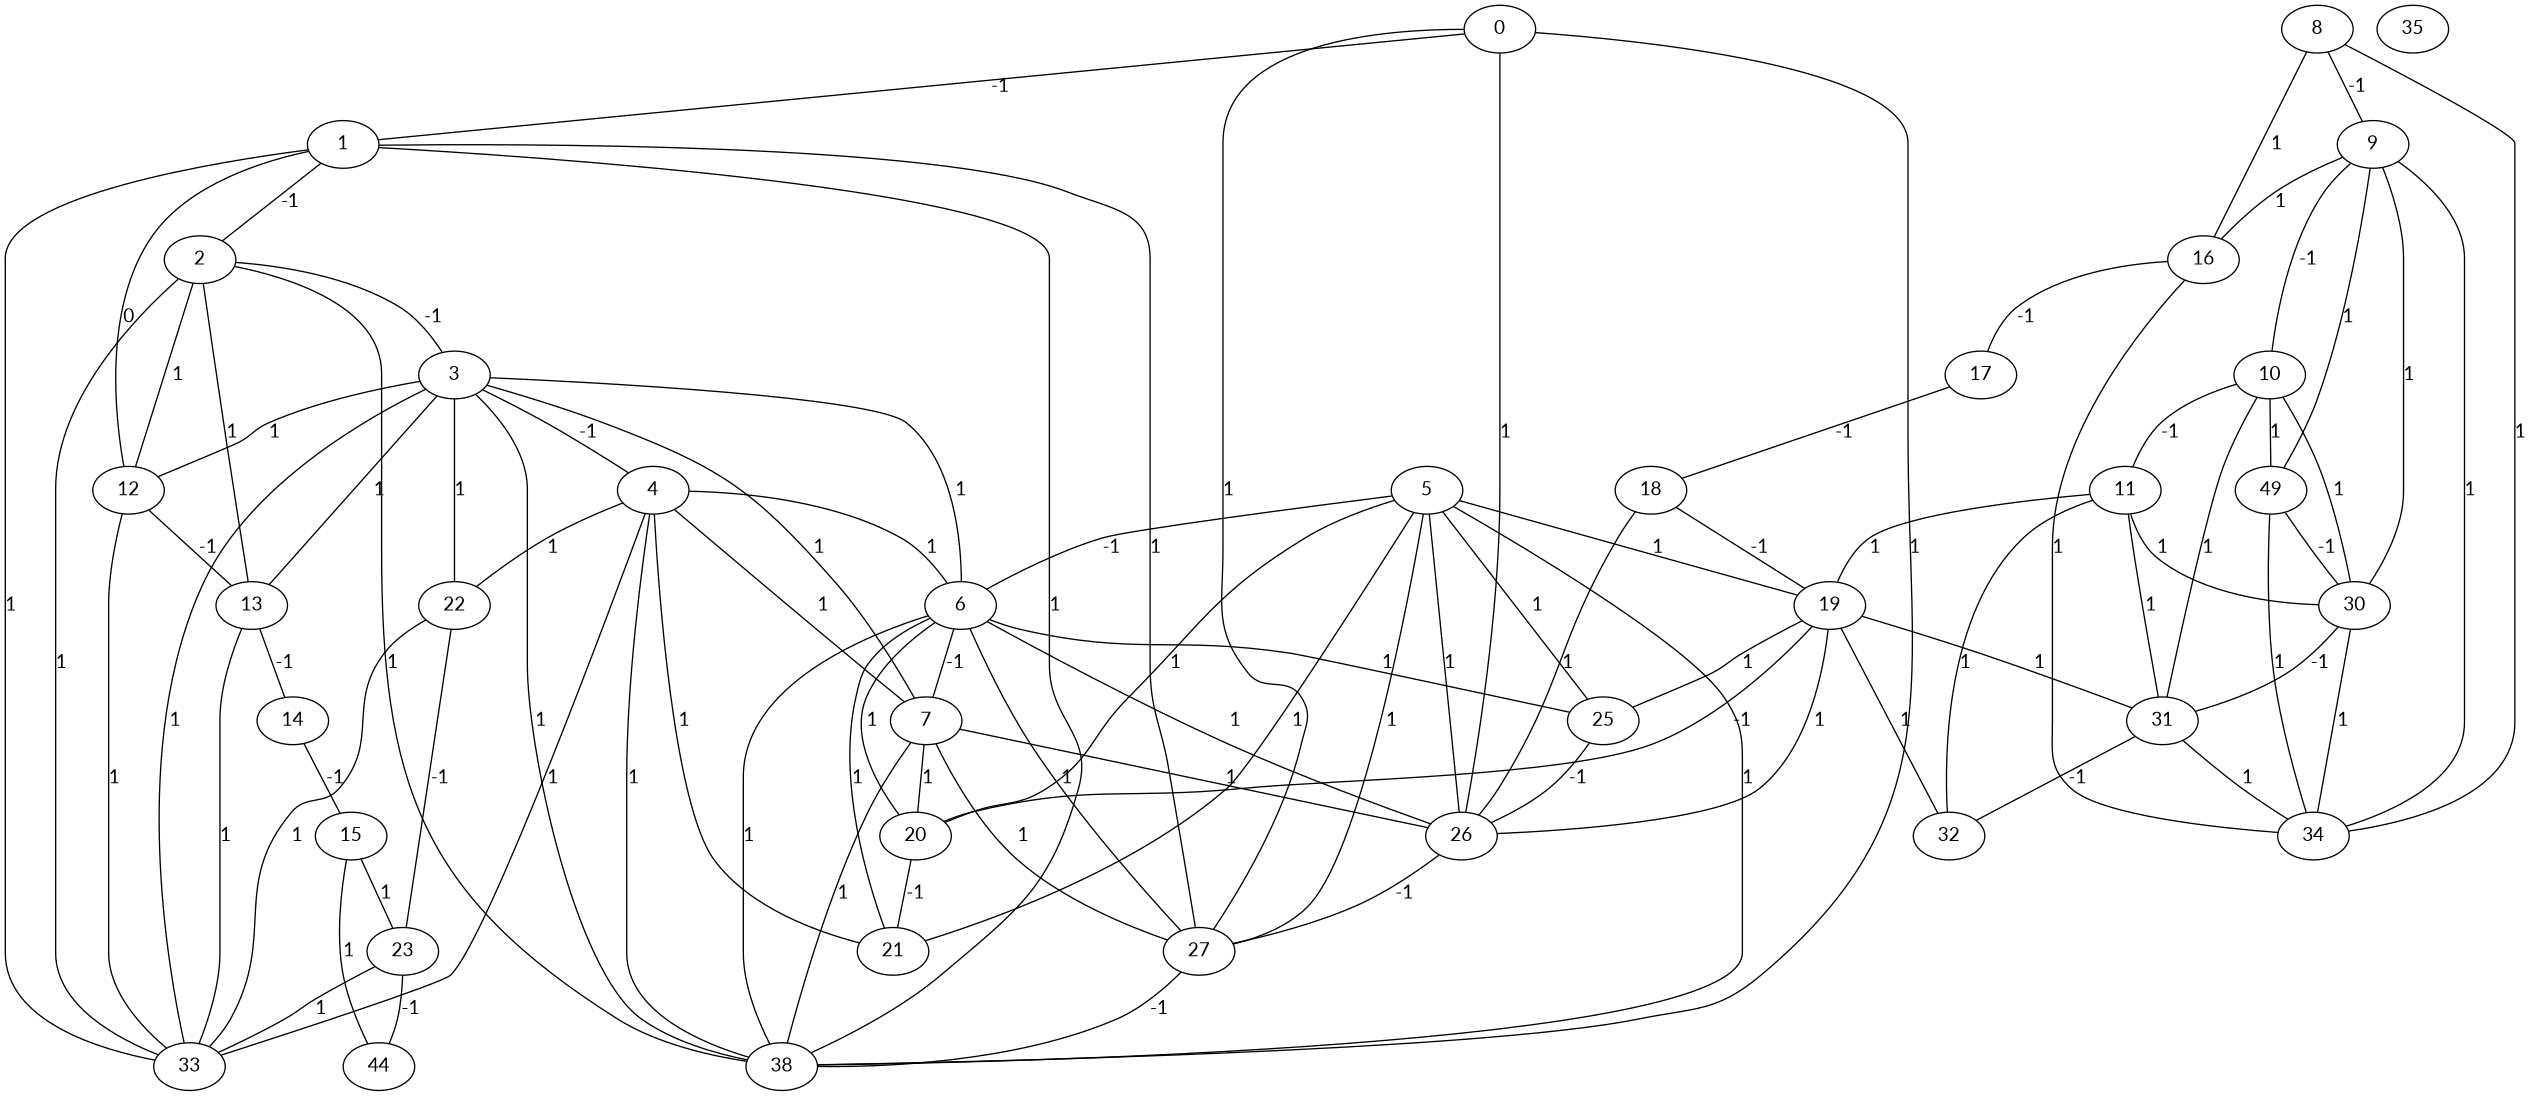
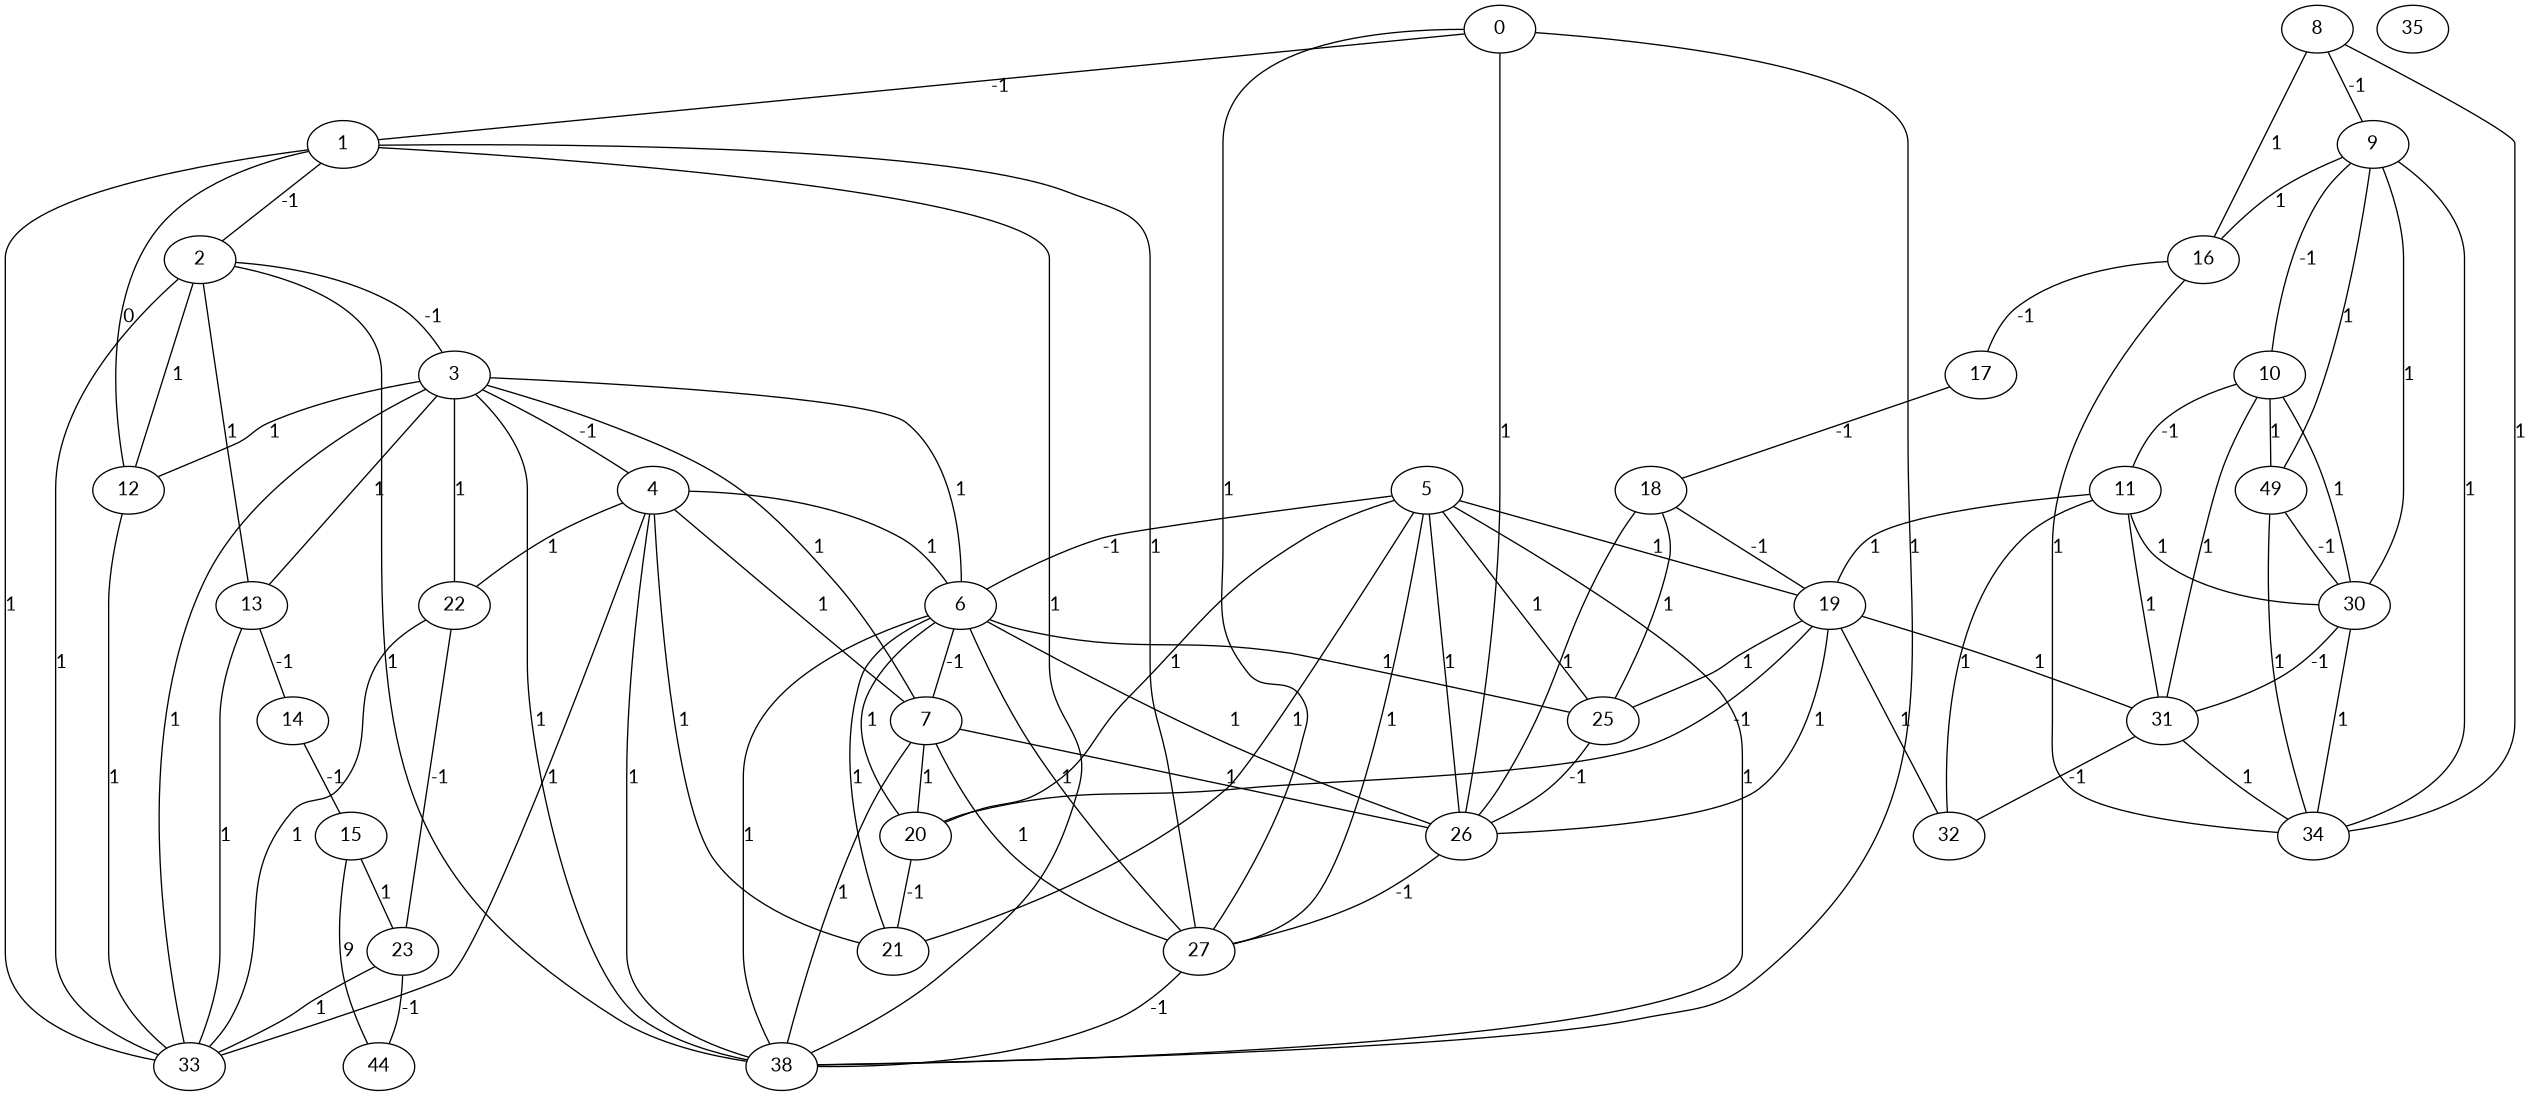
edge "12" -- "13": removed, label "-1"
edge "18" -- "25": added, label "1"
edge "15" -- "44": label "1" -> "9"
